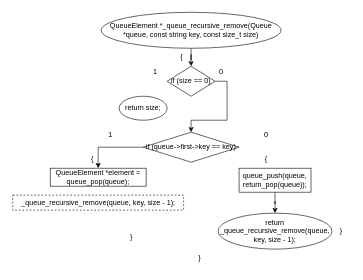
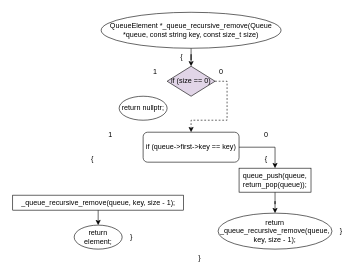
node "if (size == 0)": fillcolor #ffffff -> #e1d5e7
node "return size;": label "return size;" -> "return nullptr;"
edge "if (size == 0)" -> "if (queue->first->key == key)": style solid -> dashed
edge "if (queue->first->key == key)" -> "QueueElement *element = queue_pop(queue);": removed
node "if (queue->first->key == key)": shape diamond -> rounded rectangle
edge "if (queue->first->key == key)" -> "queue_push(queue, return_pop(queue));": added
node "QueueElement *element = queue_pop(queue);": removed
node "_queue_recursive_remove(queue, key, size - 1);": style dashed -> solid
edge "_queue_recursive_remove(queue, key, size - 1);" -> "return element;": added
node "return element;": added
